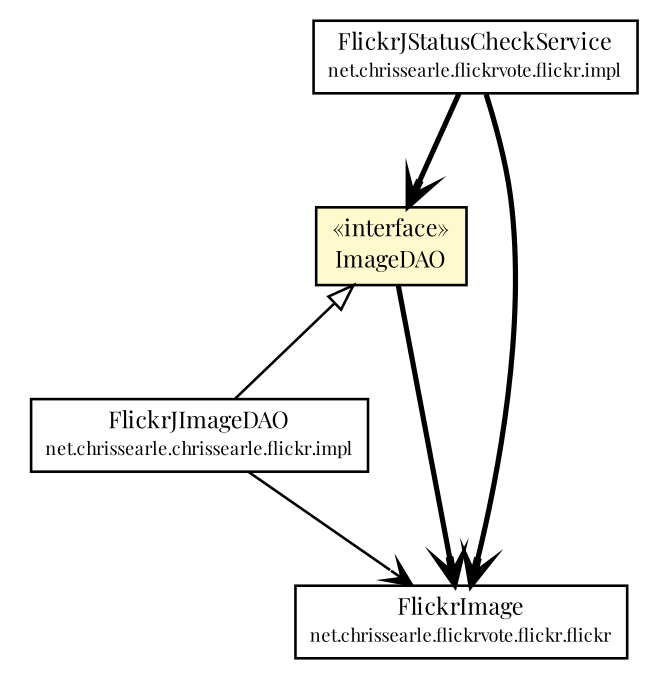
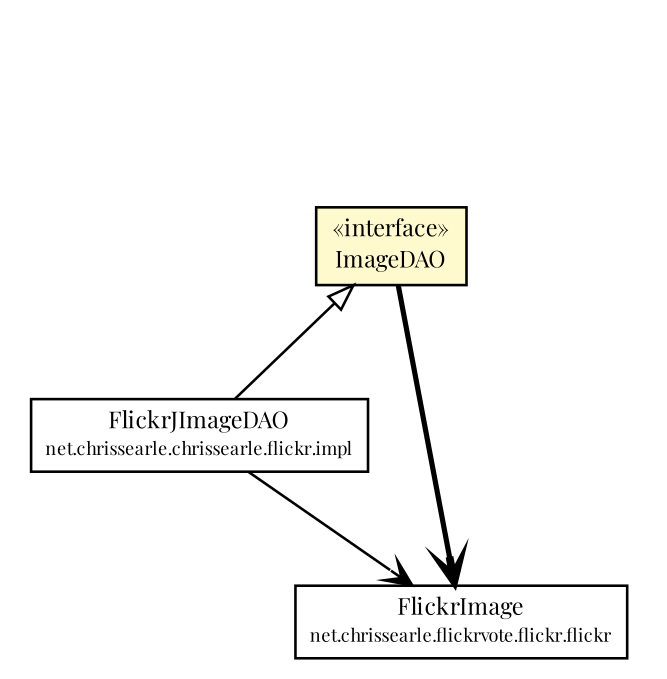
node "FlickrJStatusCheckService": removed
